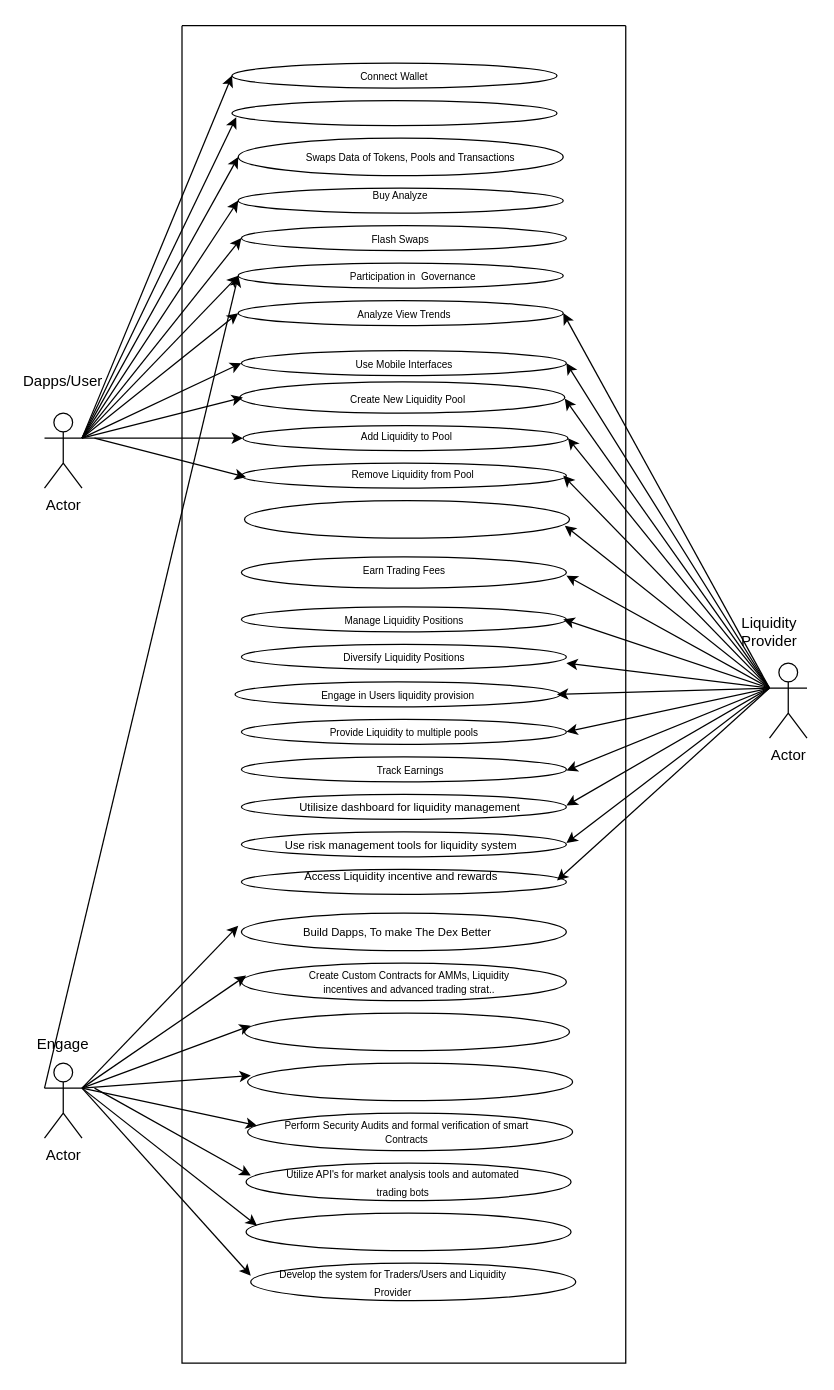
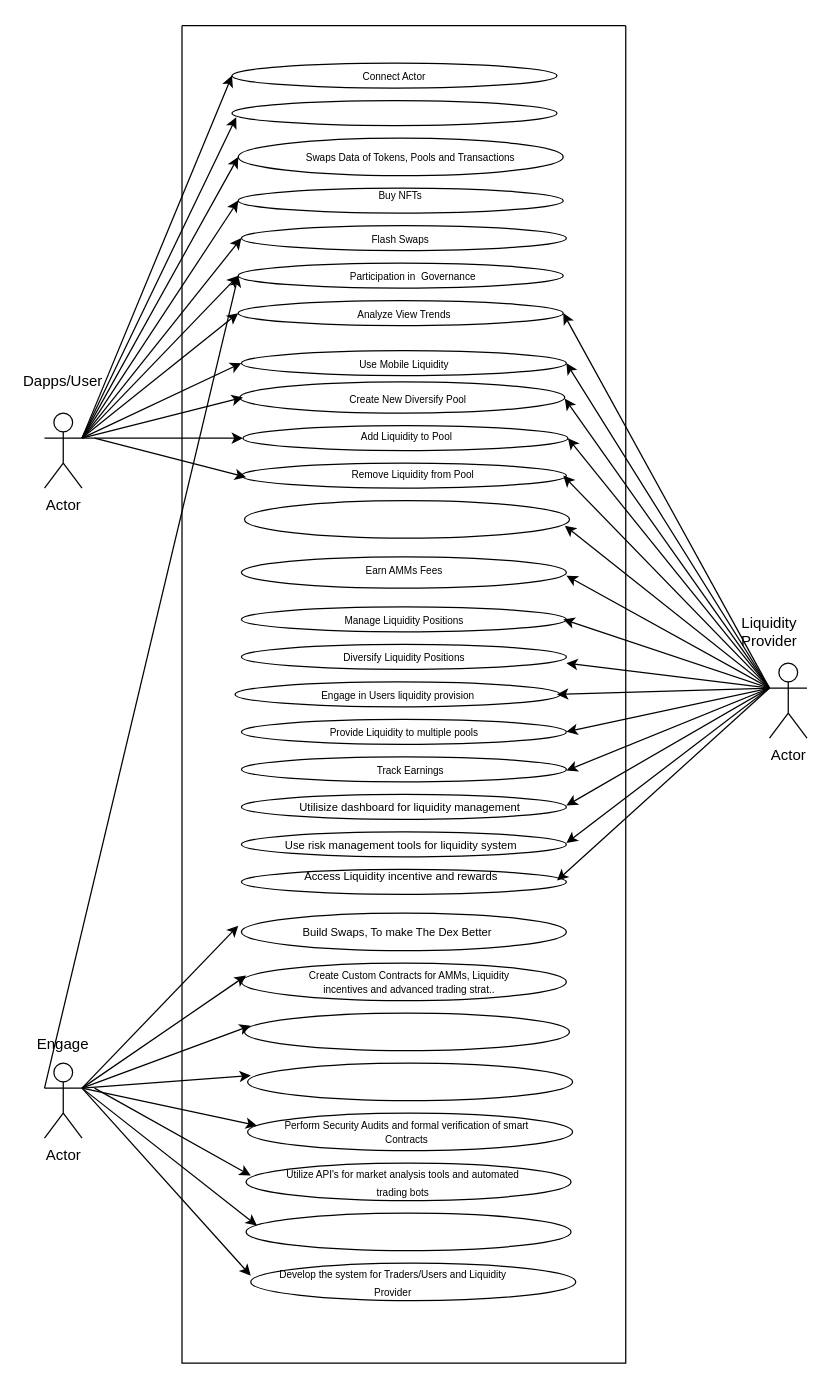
node "Connect Wallet": label "Connect Wallet" -> "Connect Actor"
node "Buy Analyze": label "Buy Analyze" -> "Buy NFTs"
node "Use Mobile Interfaces": label "Use Mobile Interfaces" -> "Use Mobile Liquidity"
node "Create New Liquidity Pool": label "Create New Liquidity Pool" -> "Create New Diversify Pool"
node "Earn Trading Fees": label "Earn Trading Fees" -> "Earn AMMs Fees"
node "Build Dapps, To make The Dex Better": label "Build Dapps, To make The Dex Better" -> "Build Swaps, To make The Dex Better"
